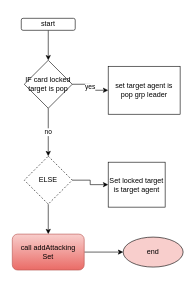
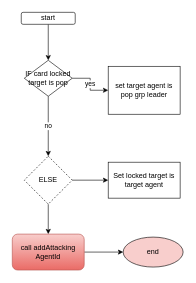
node "start": moved (48, 24) -> (48, 18)
node "IF card locked target is pop": size 48x48 -> 48x36
node "Set locked target is target agent": size 57x45 -> 72x36
node "call addAttacking Set": label "call addAttacking Set" -> "call addAttacking AgentId"
